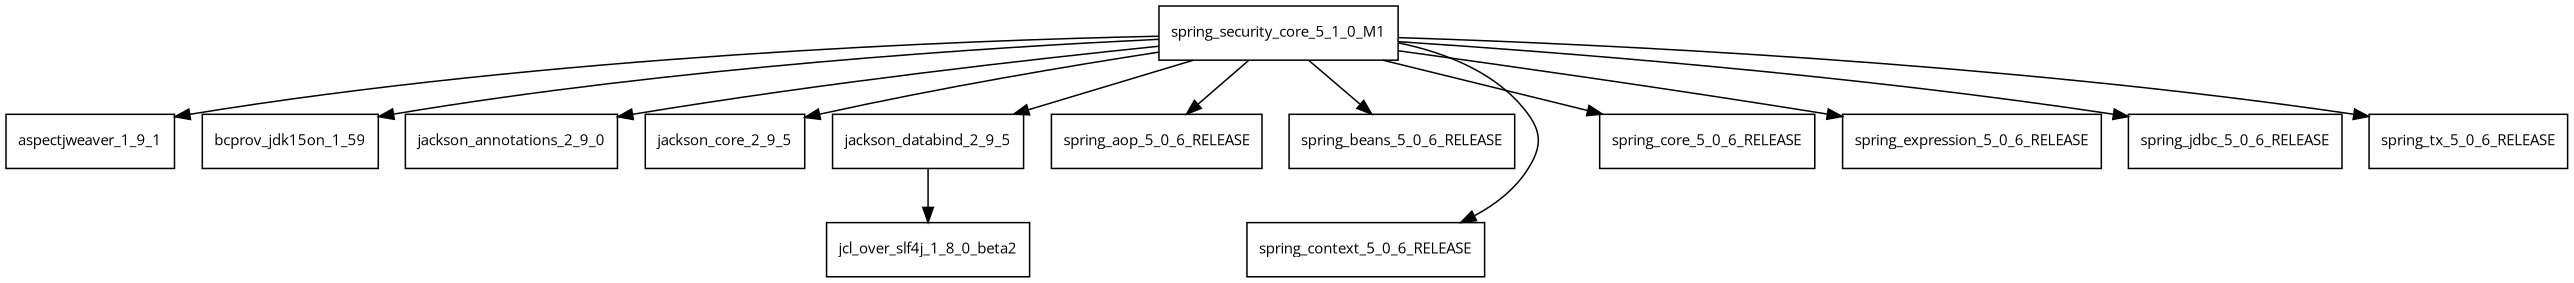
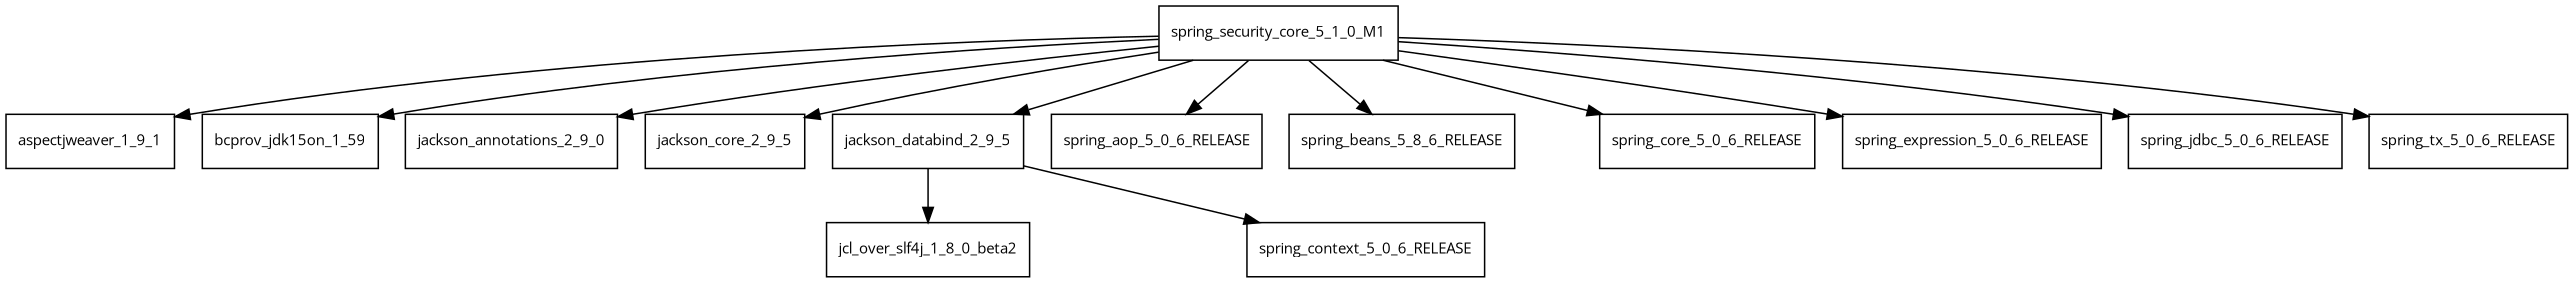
edge "spring_security_core_5_1_0_M1" -> "spring_context_5_0_6_RELEASE": now "jackson_databind_2_9_5" -> "spring_context_5_0_6_RELEASE"
node "spring_beans_5_0_6_RELEASE": label "spring_beans_5_0_6_RELEASE" -> "spring_beans_5_8_6_RELEASE"
